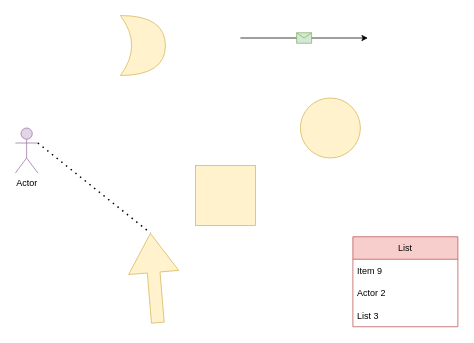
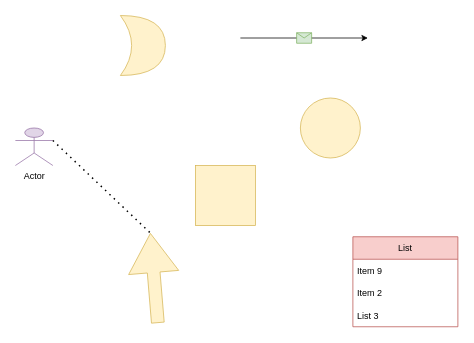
node "Actor": size 23x45 -> 38x38
node "Actor 2": label "Actor 2" -> "Item 2"
